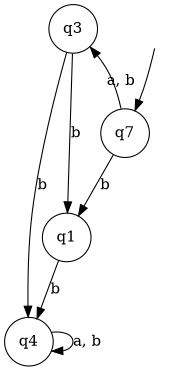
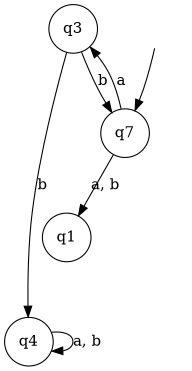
edge "q7" -> "q3": label "a, b" -> "a"
edge "q3" -> "q1": now "q3" -> "q7"
edge "q7" -> "q1": label "b" -> "a, b"
edge "q1" -> "q4": removed, label "b"
